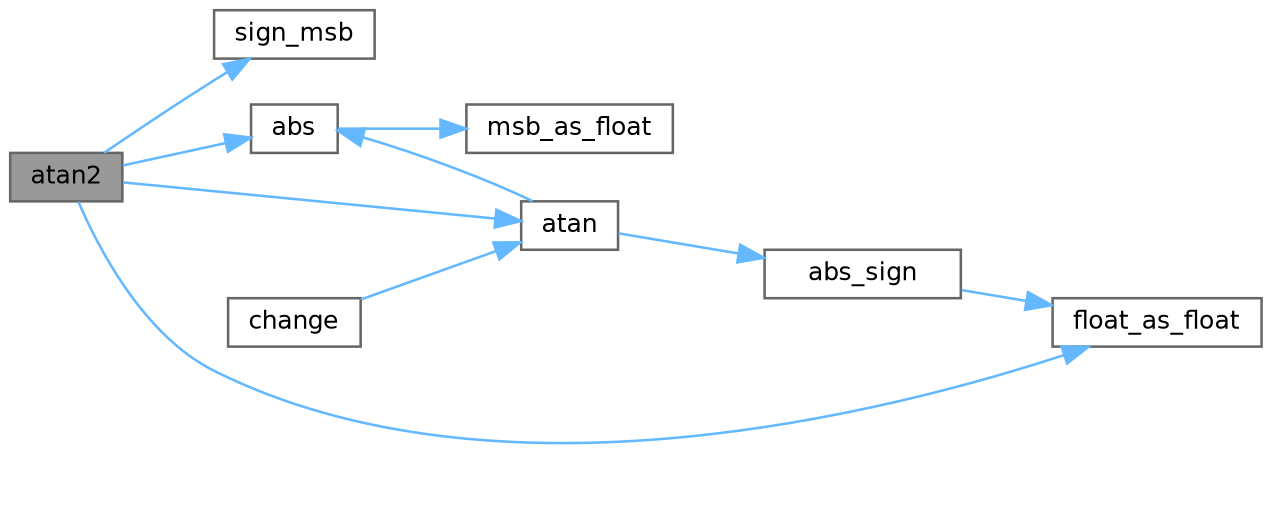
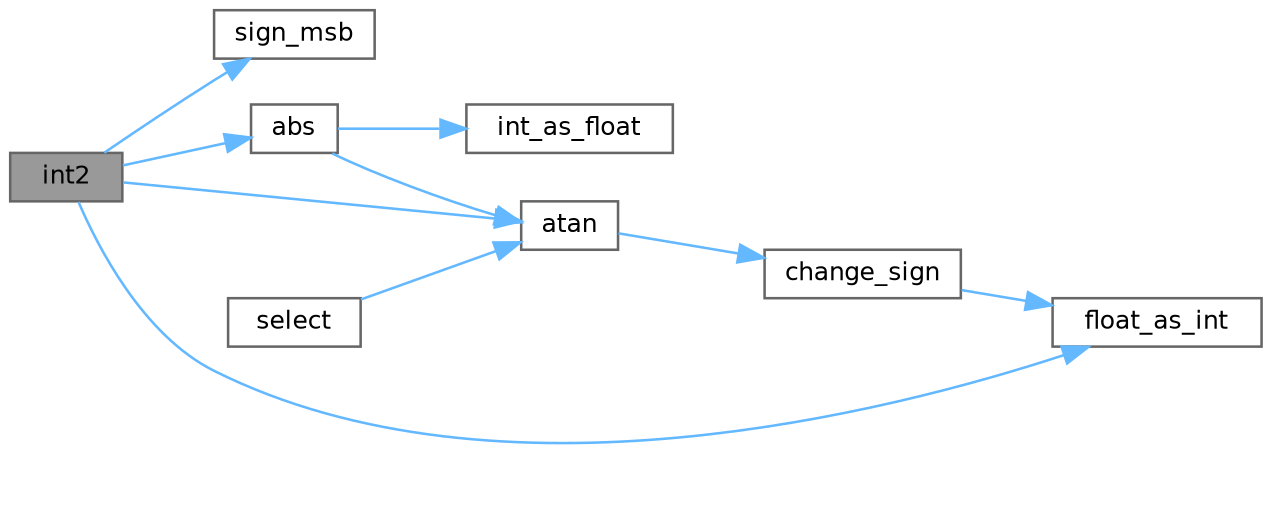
node "msb_as_float": label "msb_as_float" -> "int_as_float"
edge "atan" -> "abs": reversed
node "atan2": label "atan2" -> "int2"
node "abs_sign": label "abs_sign" -> "change_sign"
node "change": label "change" -> "select"
node "float_as_float": label "float_as_float" -> "float_as_int"
